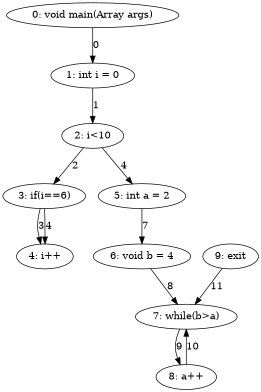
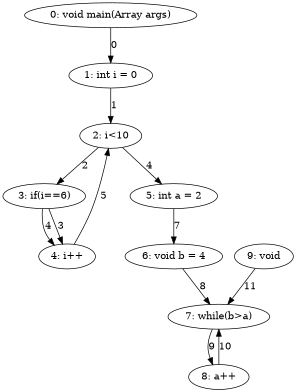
edge "4: i++" -> "2: i<10": added, label "5"
node "9: exit": label "9: exit" -> "9: void"
